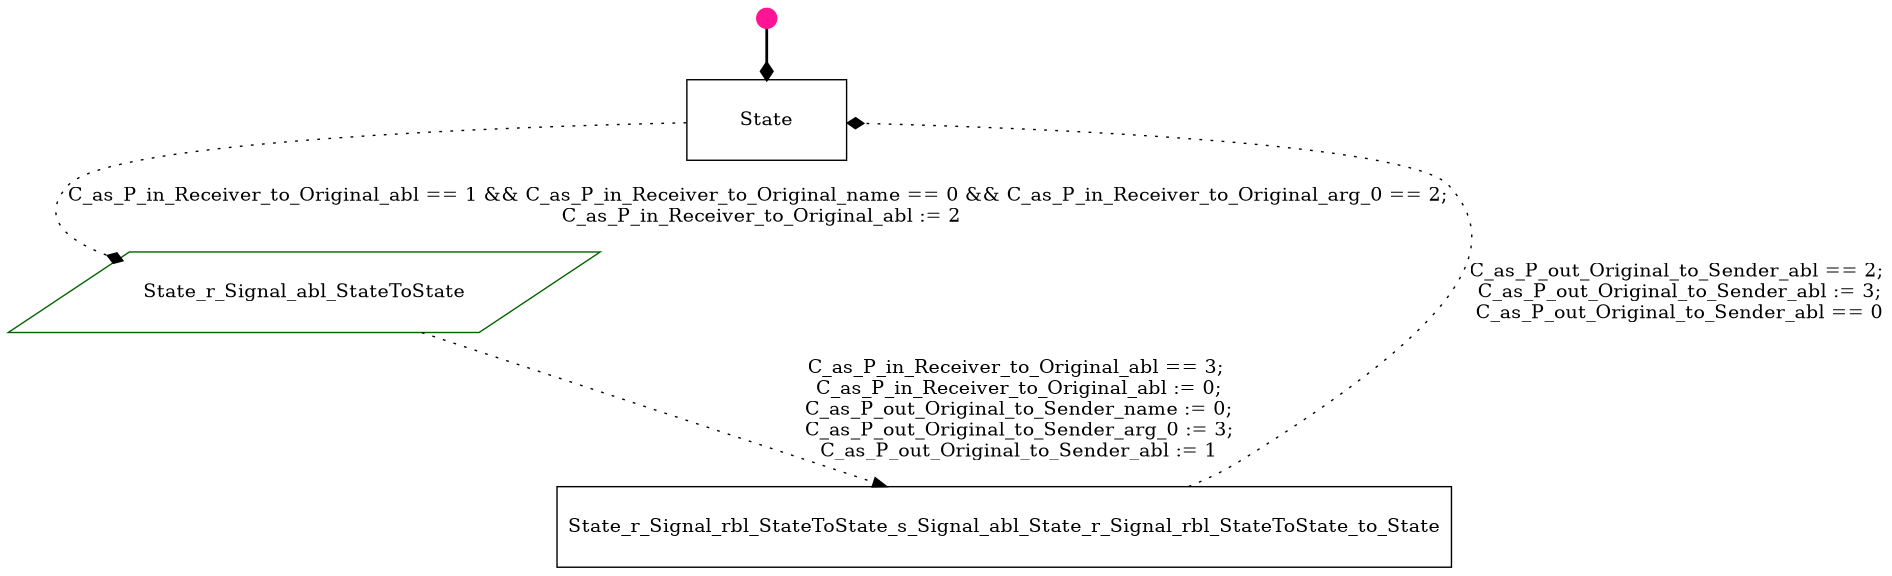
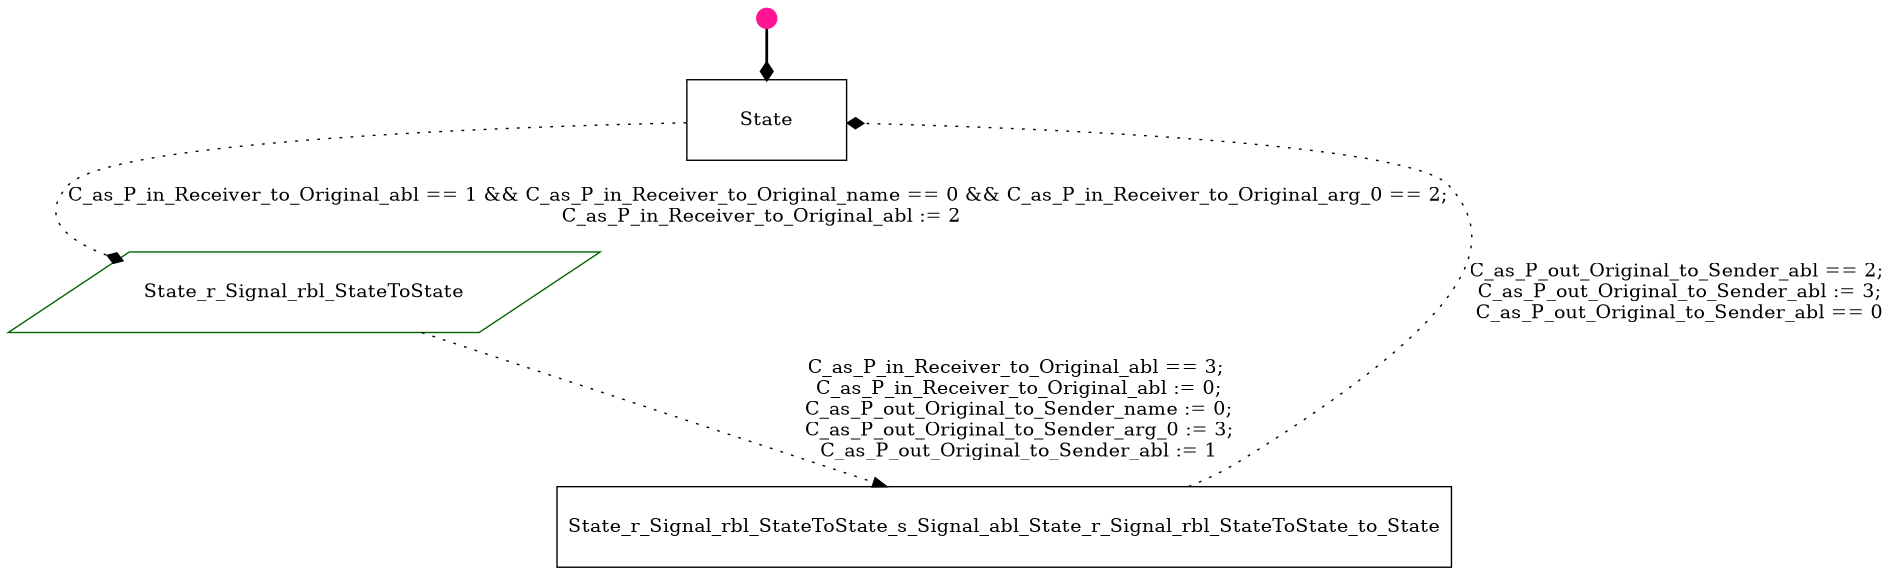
node "State_r_Signal_abl_StateToState": label "State_r_Signal_abl_StateToState" -> "State_r_Signal_rbl_StateToState"
